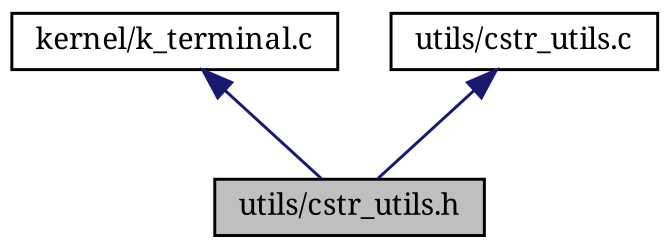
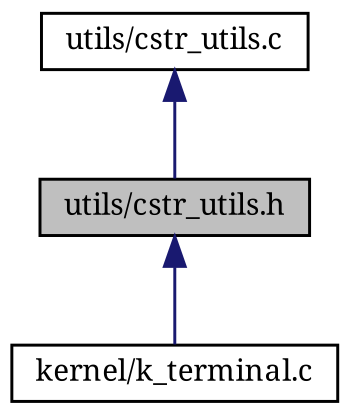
edge "utils/cstr_utils.h" -> "kernel/k_terminal.c": reversed
